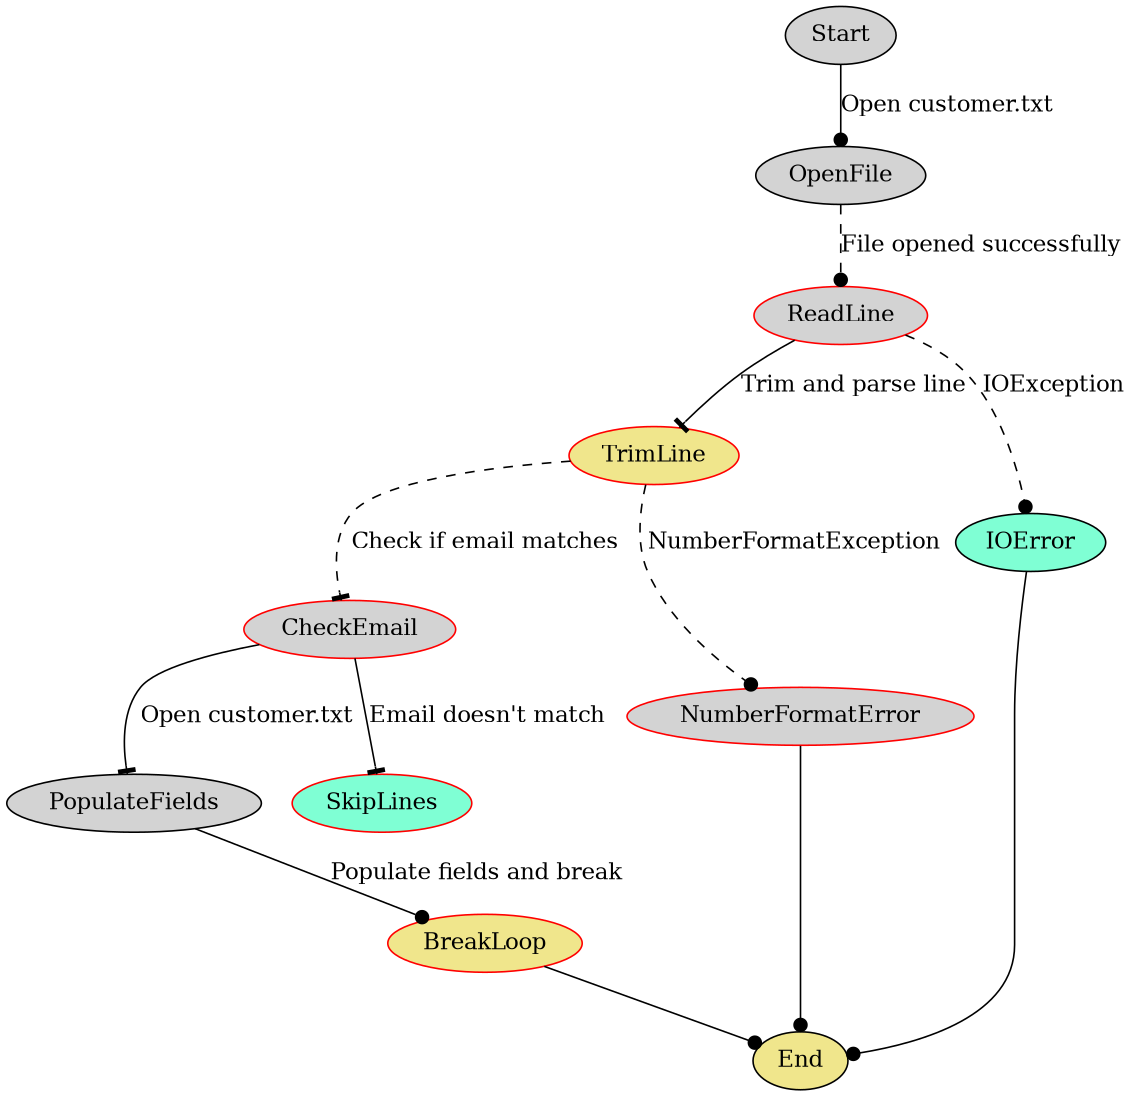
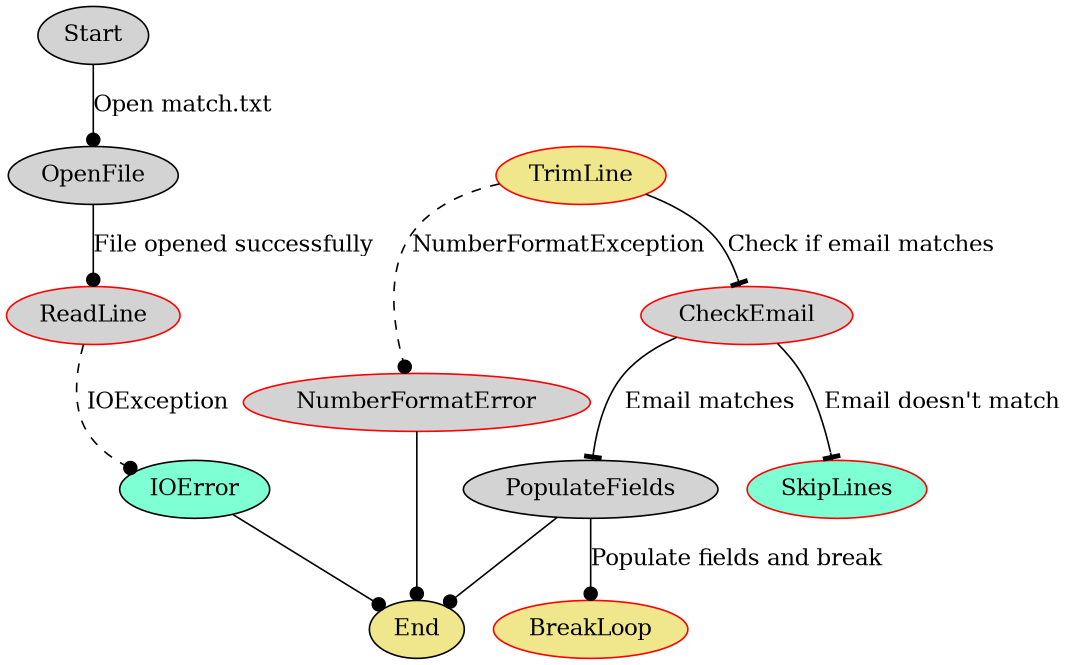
edge "Start" -> "OpenFile": label "Open customer.txt" -> "Open match.txt"
edge "OpenFile" -> "ReadLine": style dashed -> solid
edge "ReadLine" -> "TrimLine": removed, label "Trim and parse line"
edge "TrimLine" -> "CheckEmail": style dashed -> solid
edge "CheckEmail" -> "PopulateFields": label "Open customer.txt" -> "Email matches"
edge "BreakLoop" -> "End": now "PopulateFields" -> "End"
